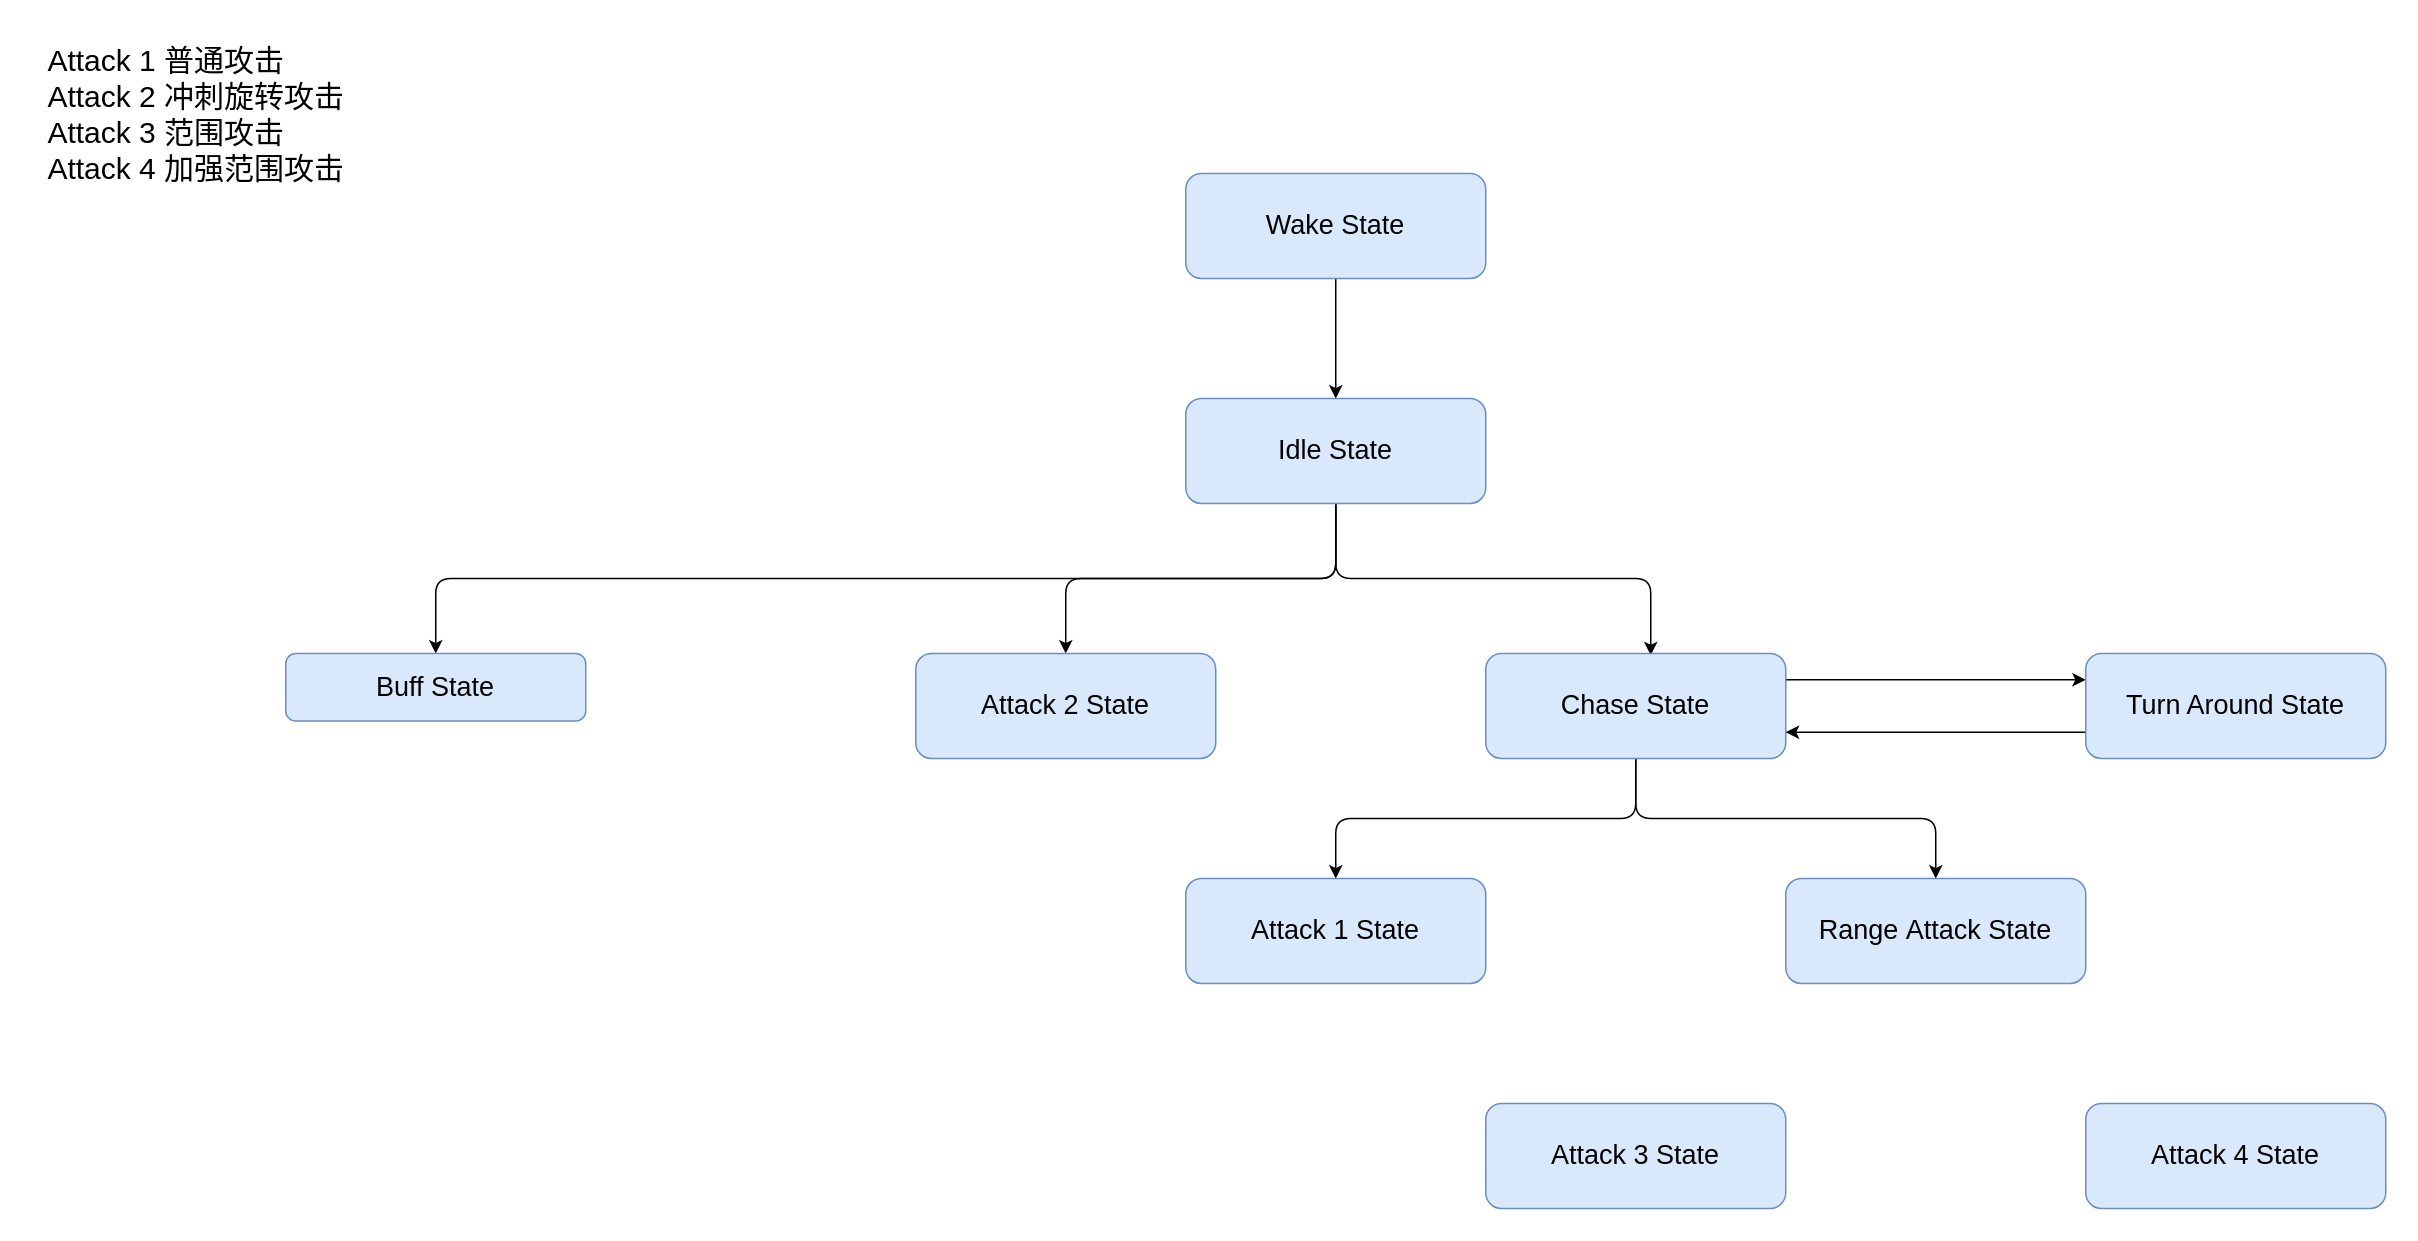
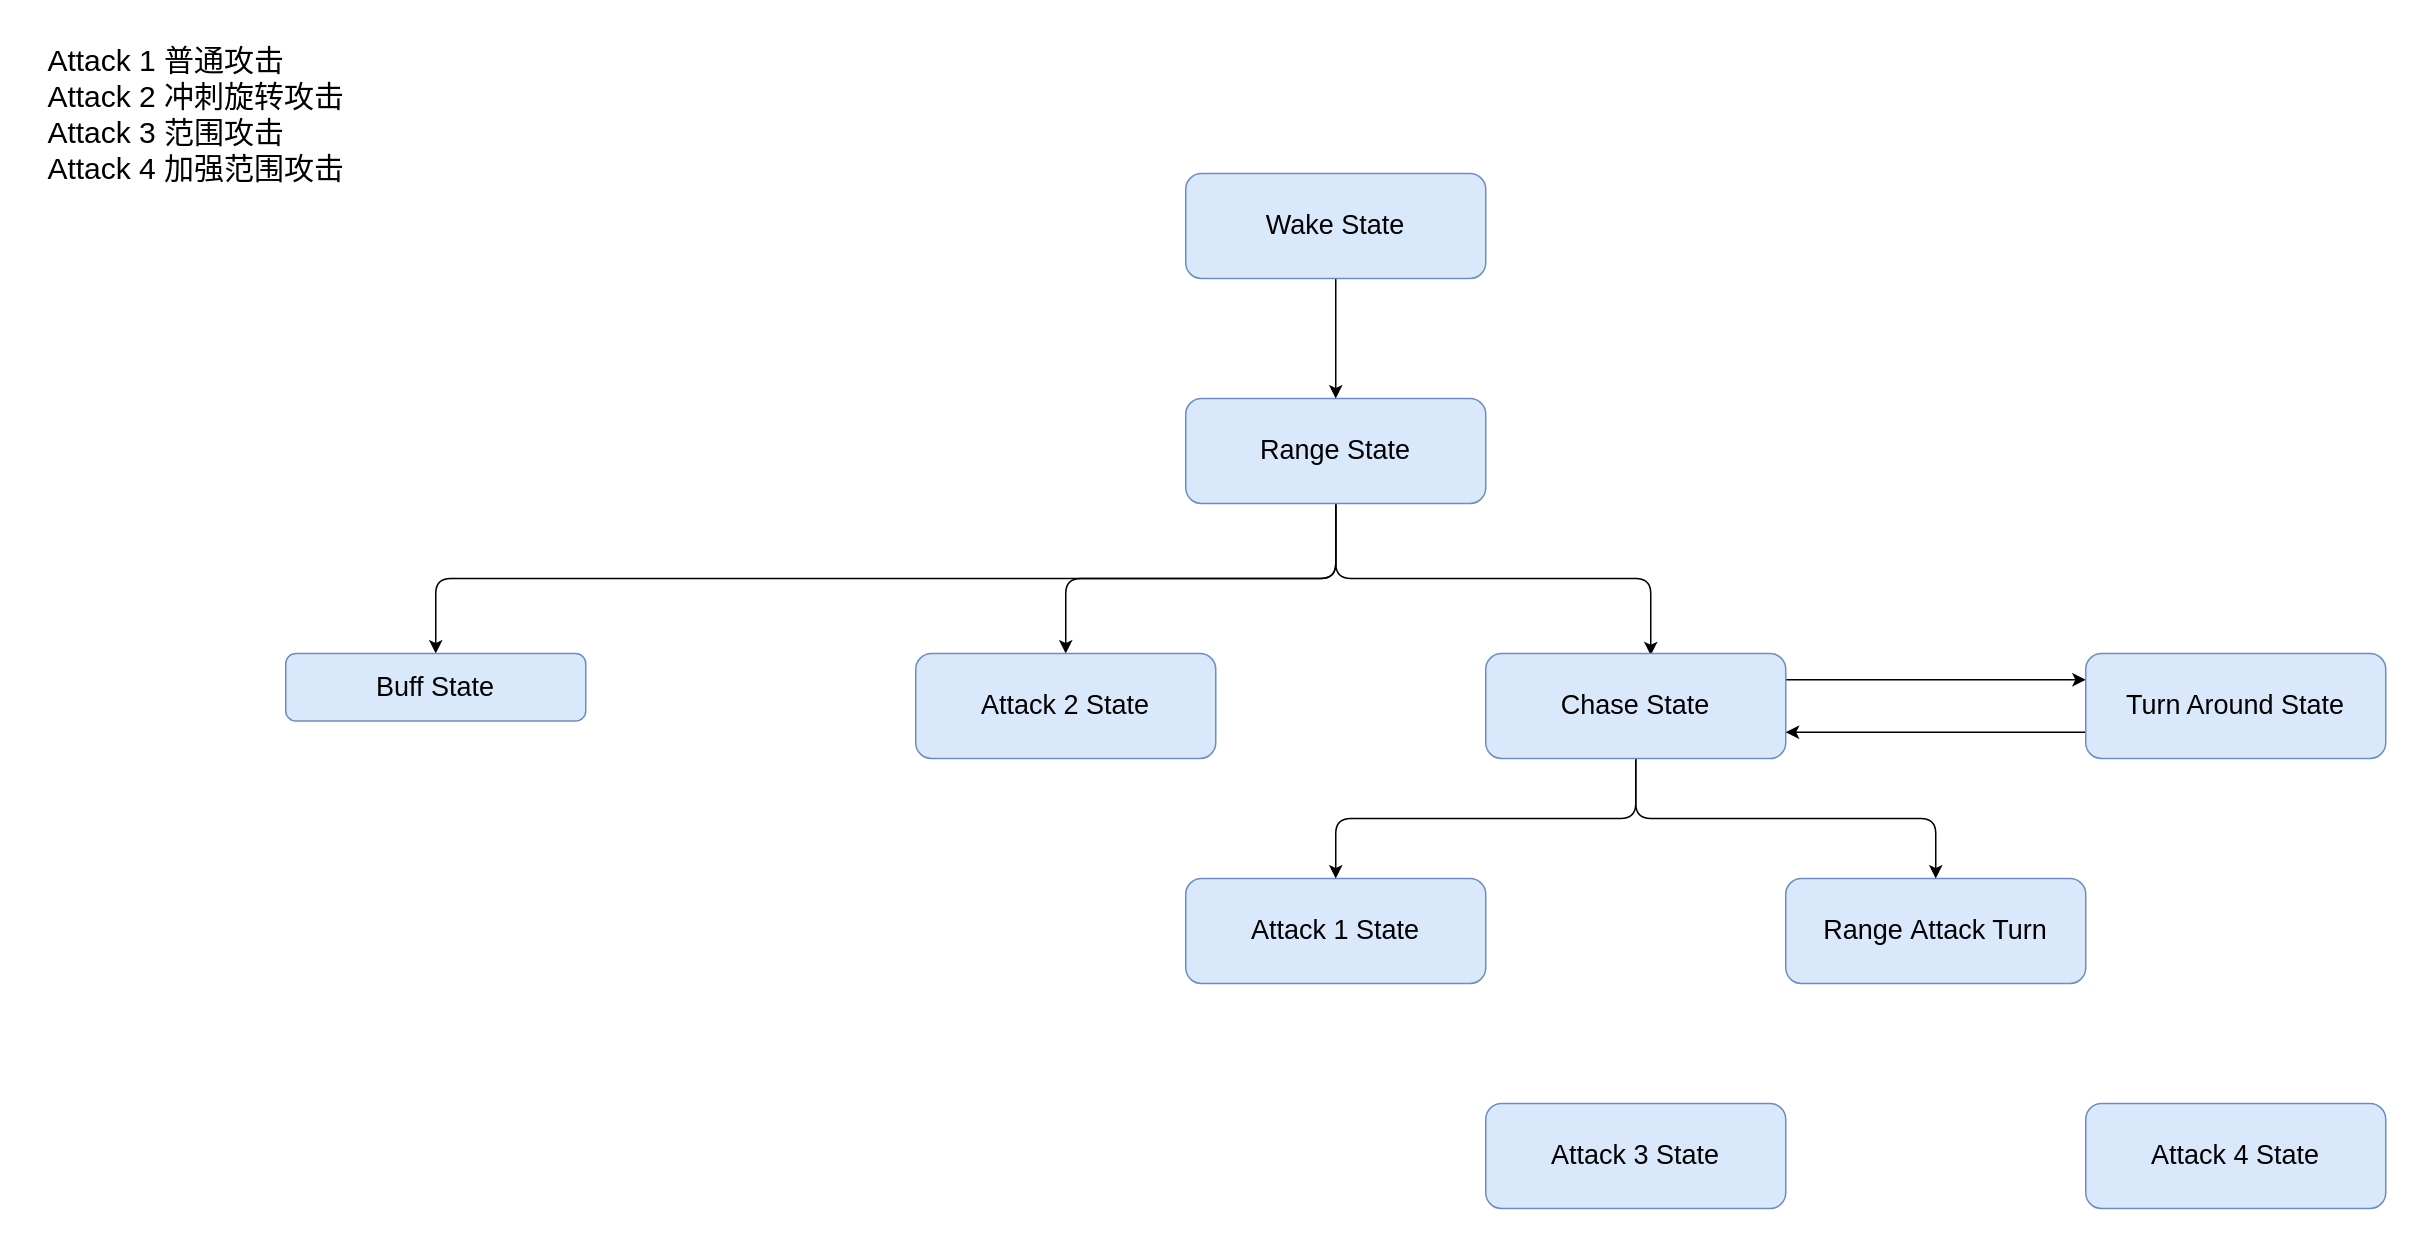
node "Idle State": label "Idle State" -> "Range State"
node "Range Attack State": label "Range Attack State" -> "Range Attack Turn"
